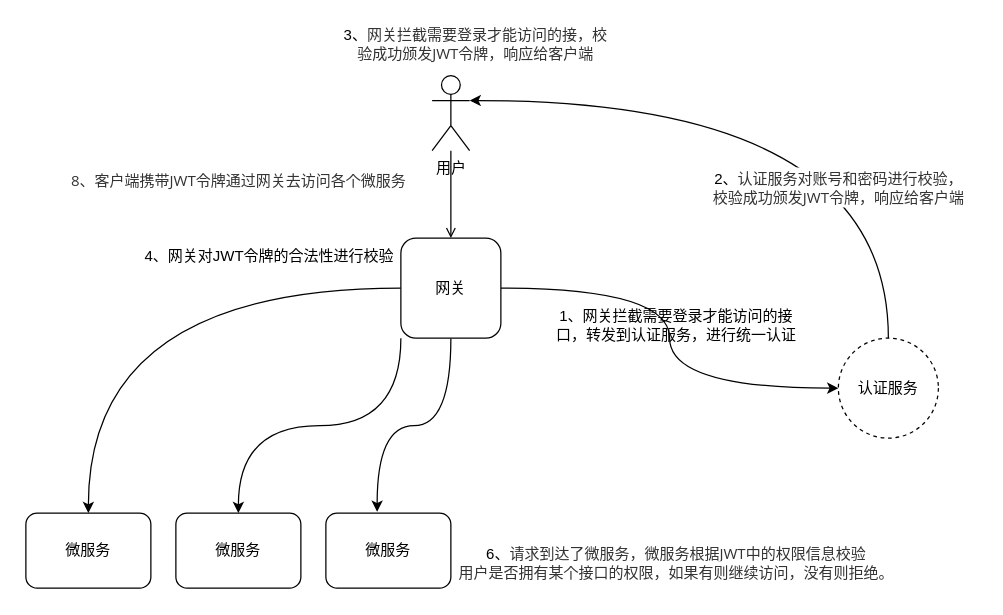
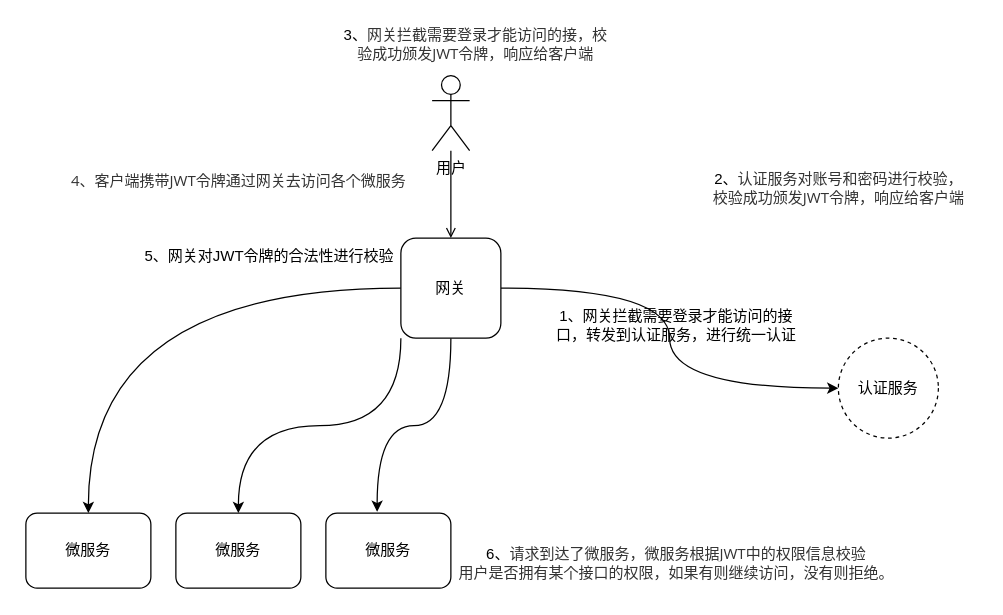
edge "认证服务" -> "用户": removed
node "8、客户端携带JWT令牌通过网关去访问各个微服务": label "8、客户端携带JWT令牌通过网关去访问各个微服务" -> "4、客户端携带JWT令牌通过网关去访问各个微服务"
node "4、网关对JWT令牌的合法性进行校验": label "4、网关对JWT令牌的合法性进行校验" -> "5、网关对JWT令牌的合法性进行校验"
